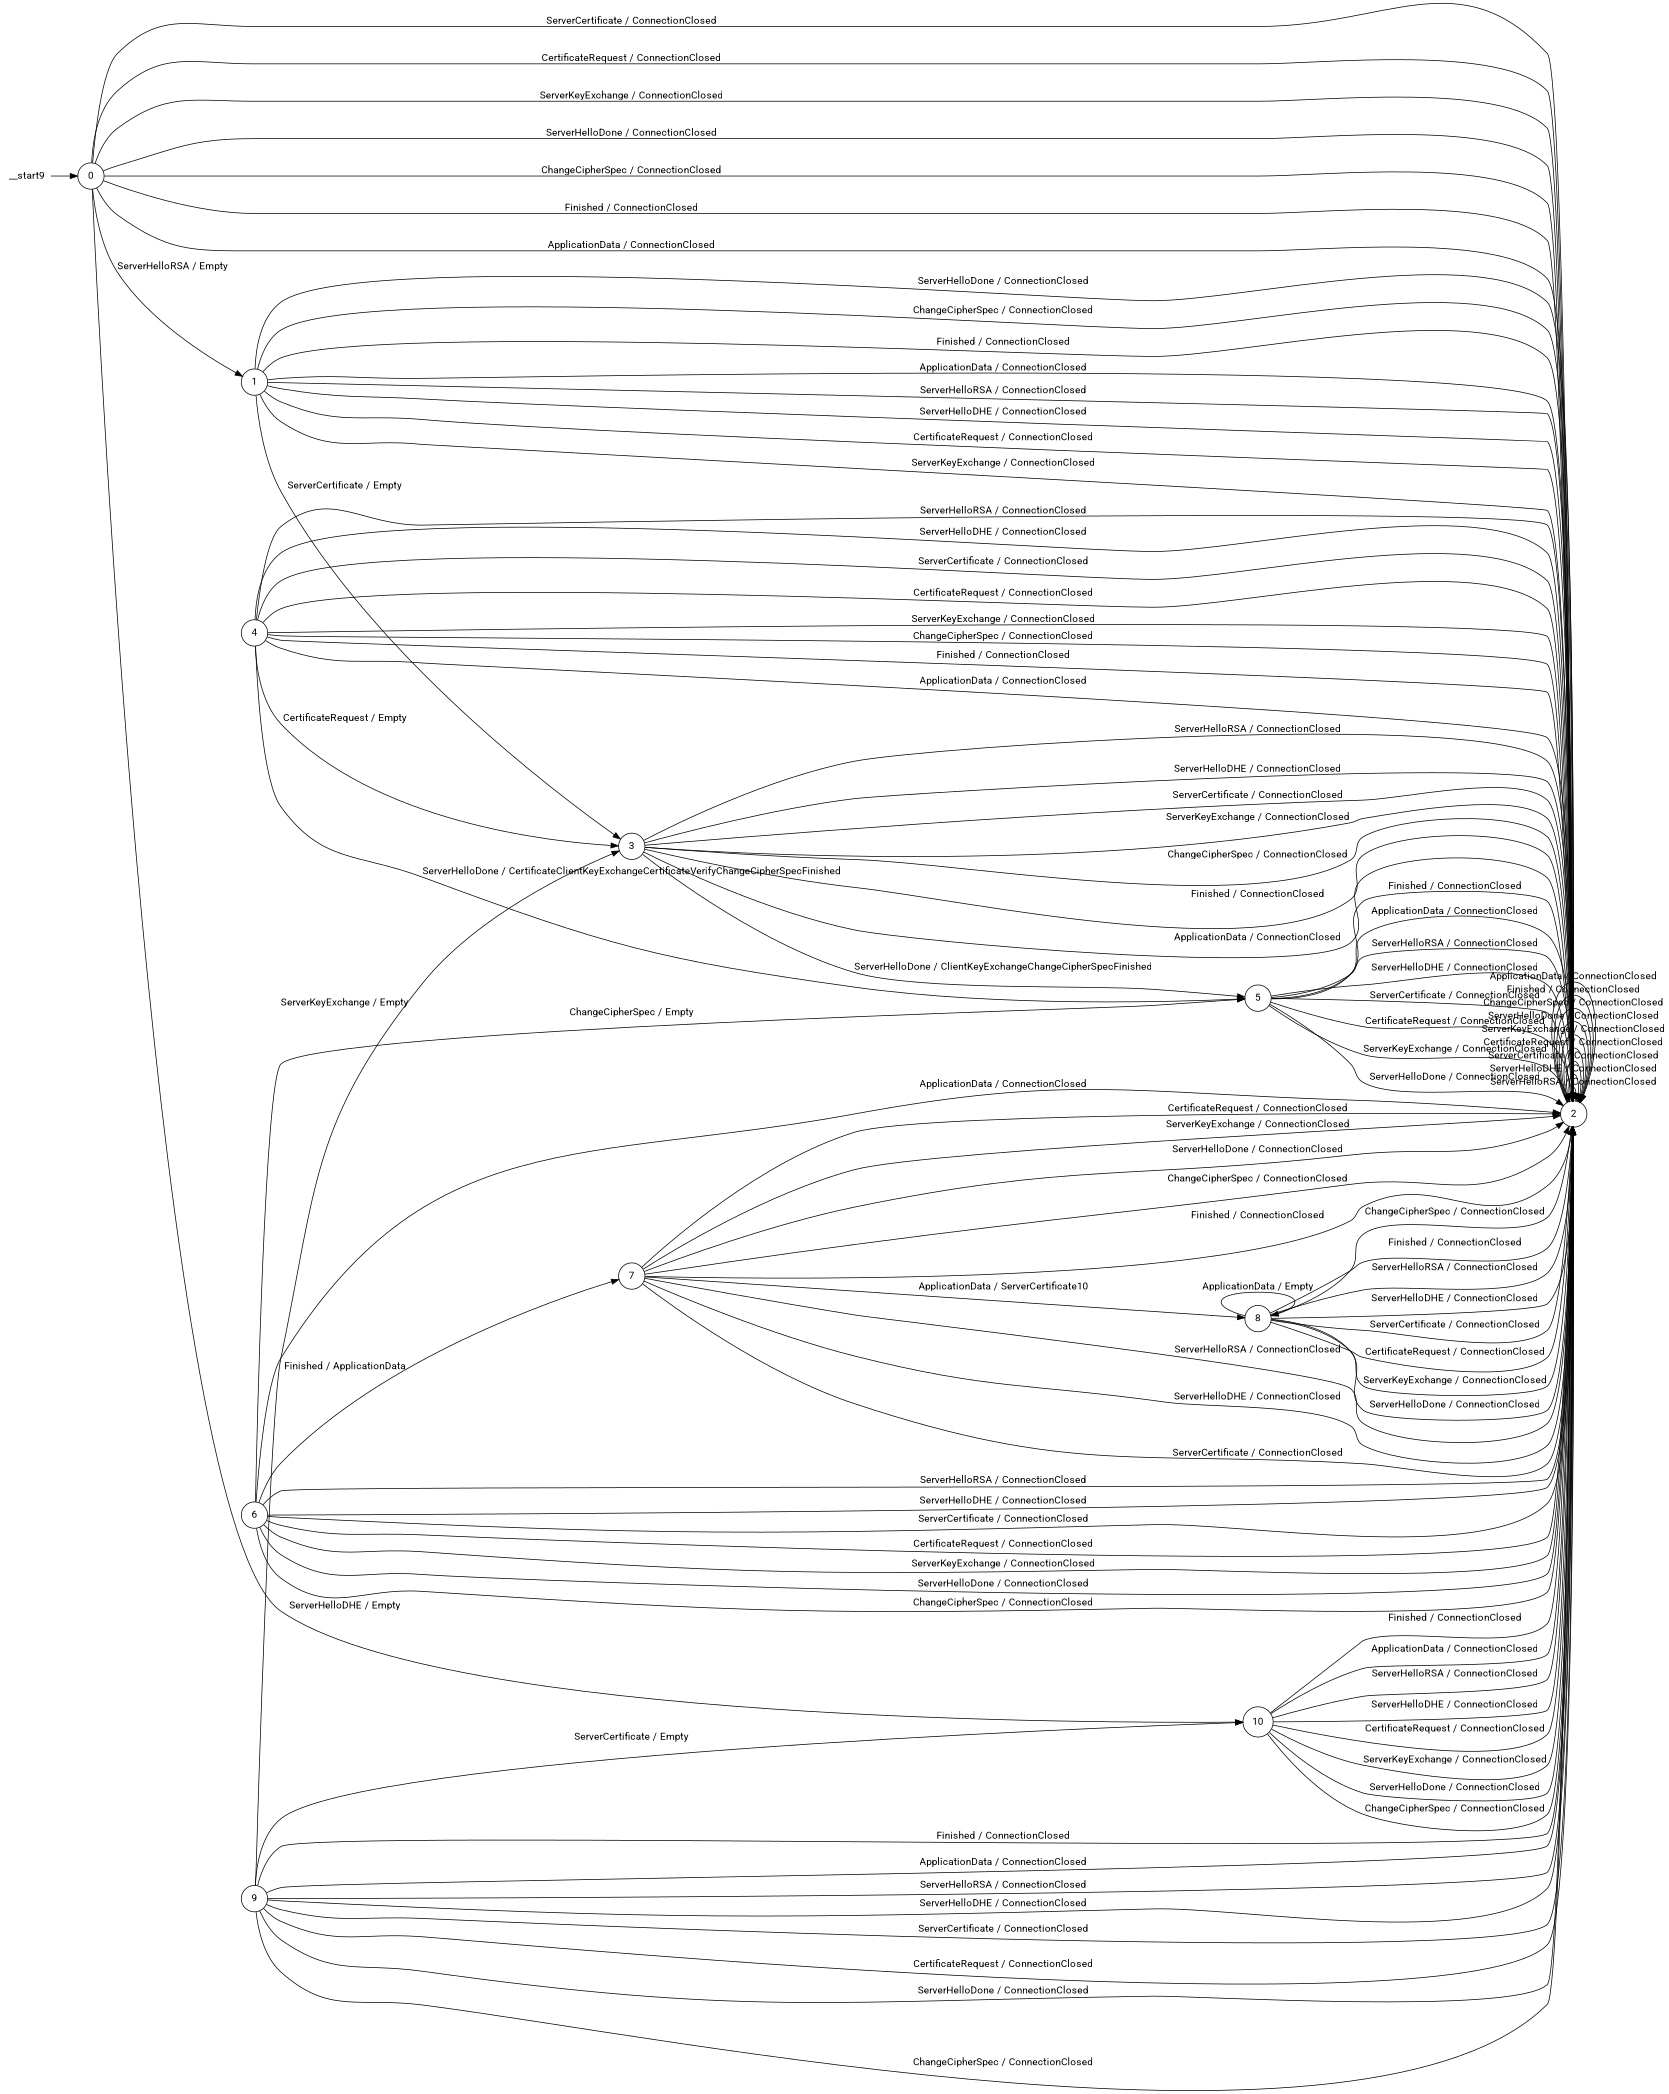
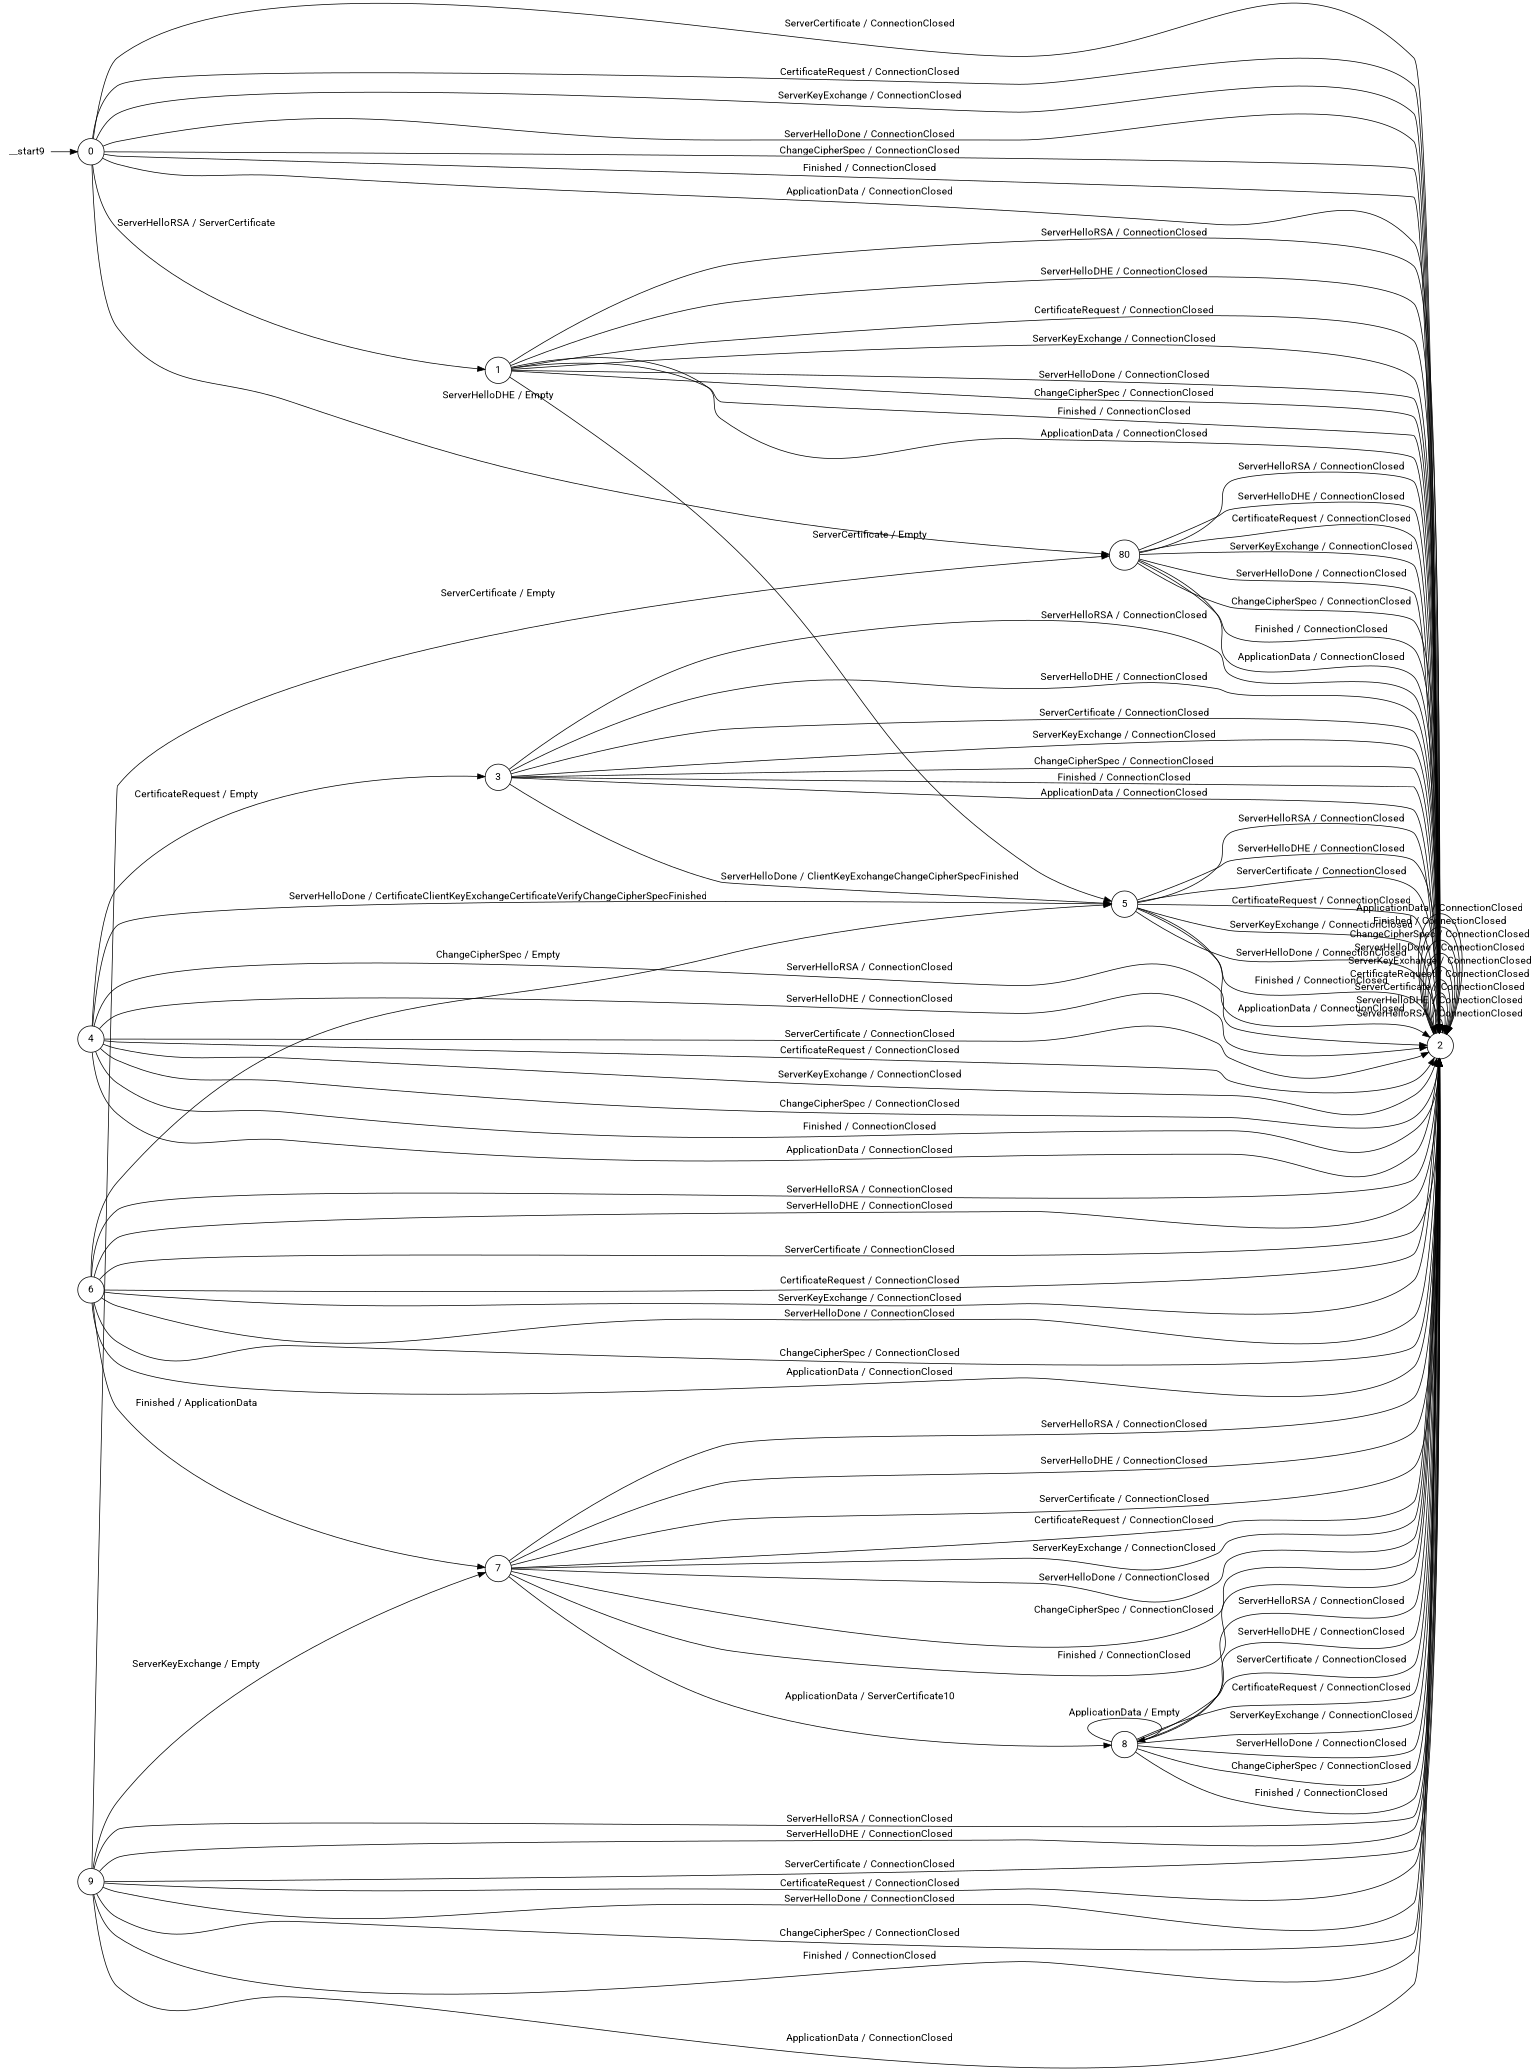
edge "0" -> "1": label "ServerHelloRSA / Empty" -> "ServerHelloRSA / ServerCertificate"
edge "1" -> "3": now "1" -> "5"
edge "9" -> "3": now "9" -> "7"
node "10": label "10" -> "80"
